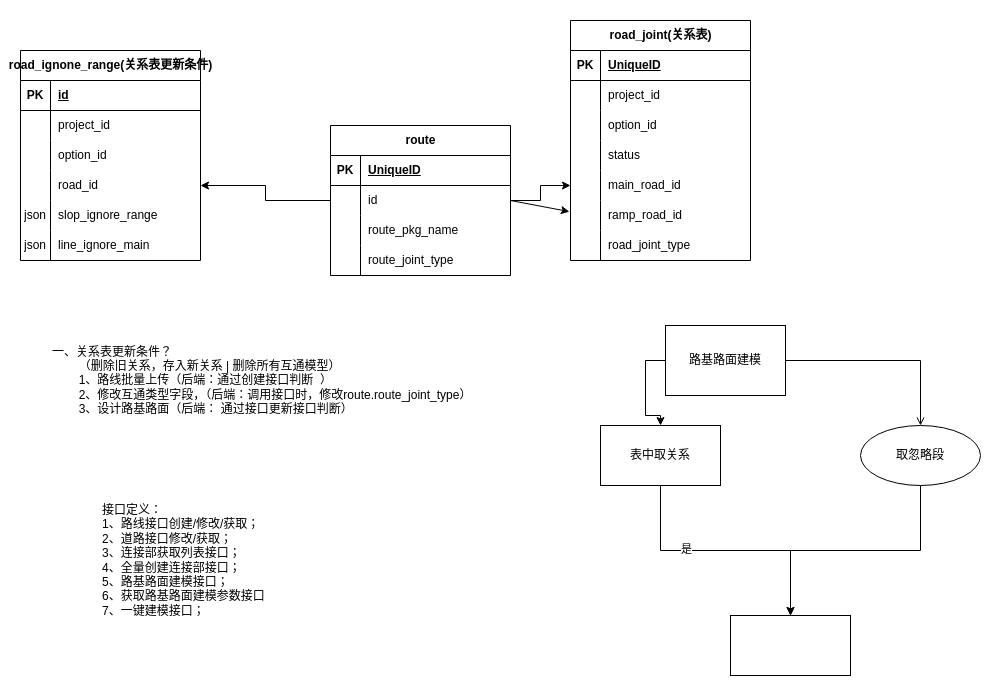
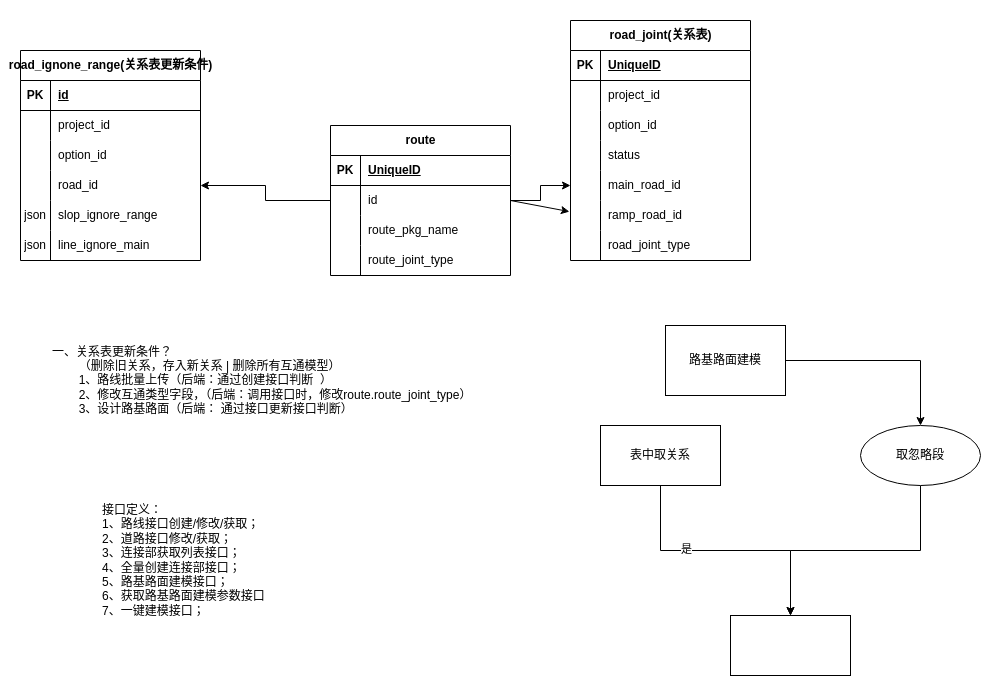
edge "路基路面建模" -> "表中取关系": removed
edge "路基路面建模" -> "取忽略段": arrowhead open -> classic
